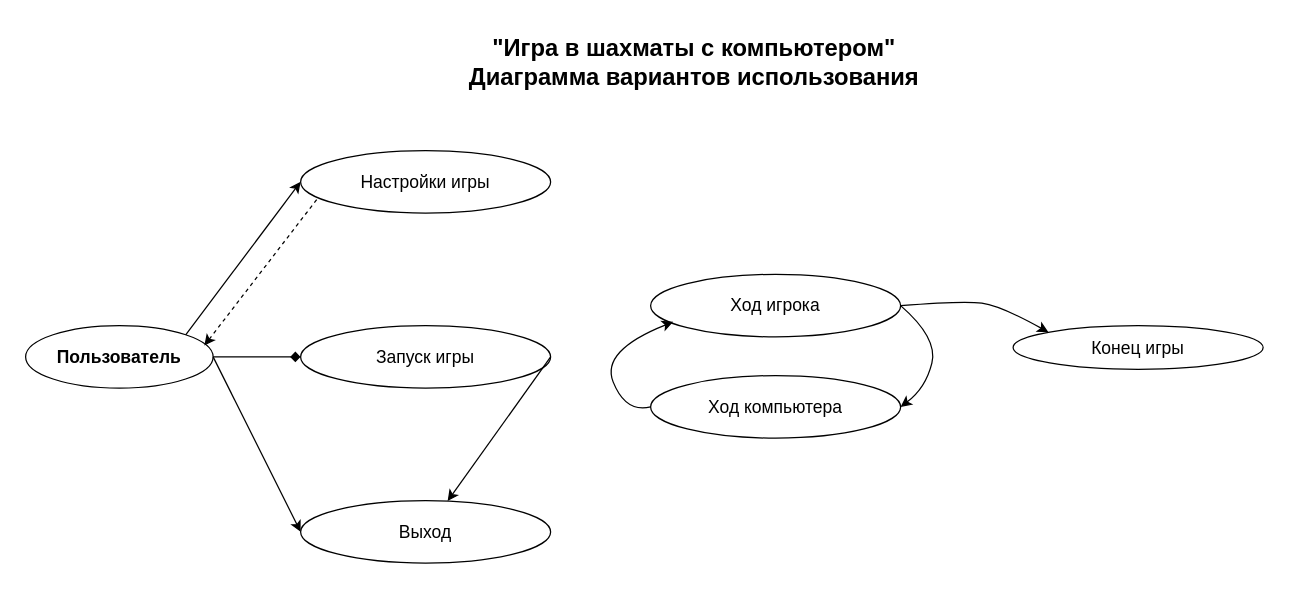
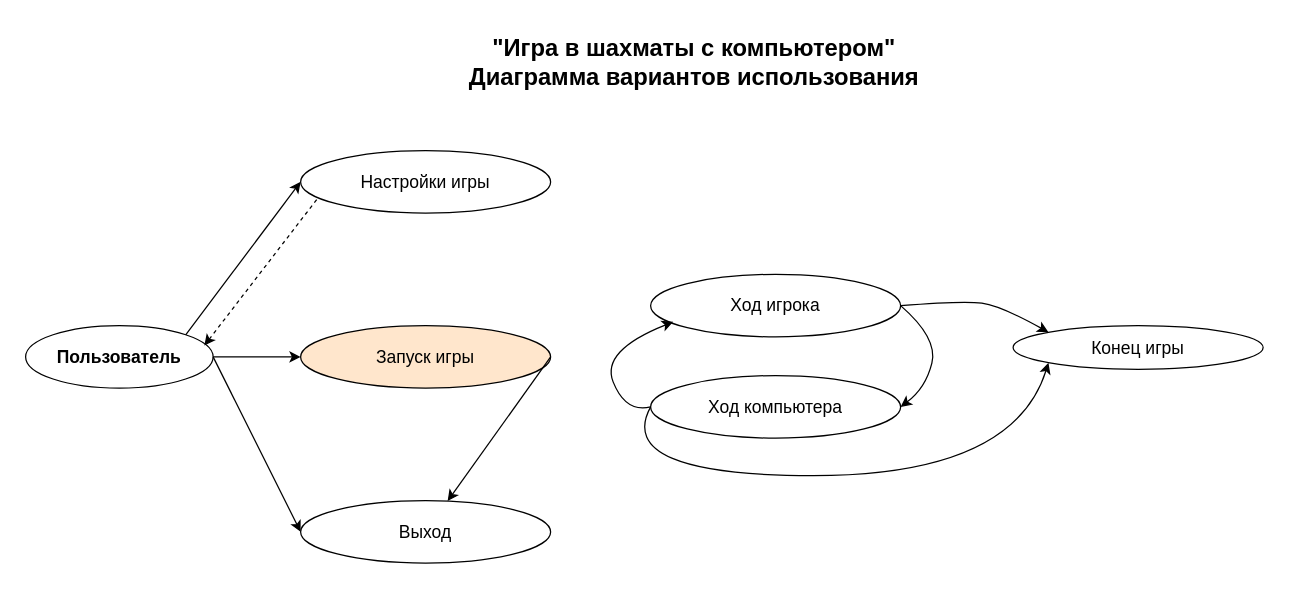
edge "Пользователь" -> "Запуск игры": arrowhead diamond -> classic
node "Запуск игры": fillcolor #ffffff -> #ffe6cc
edge "Ход компьютера" -> "Конец игры": added
